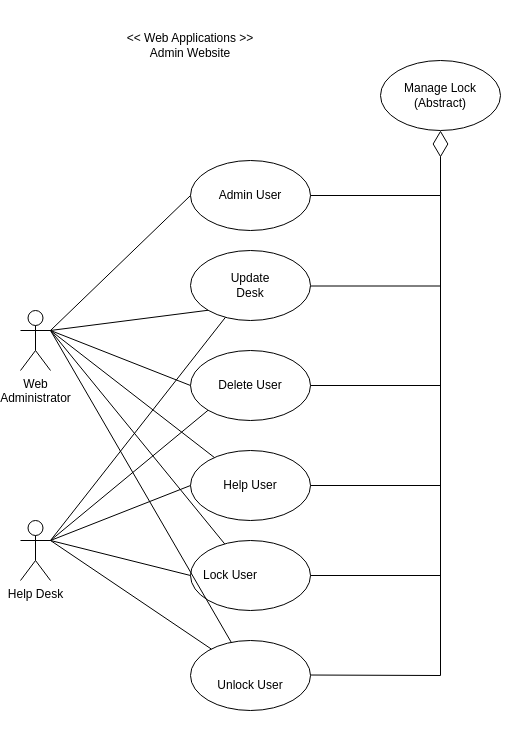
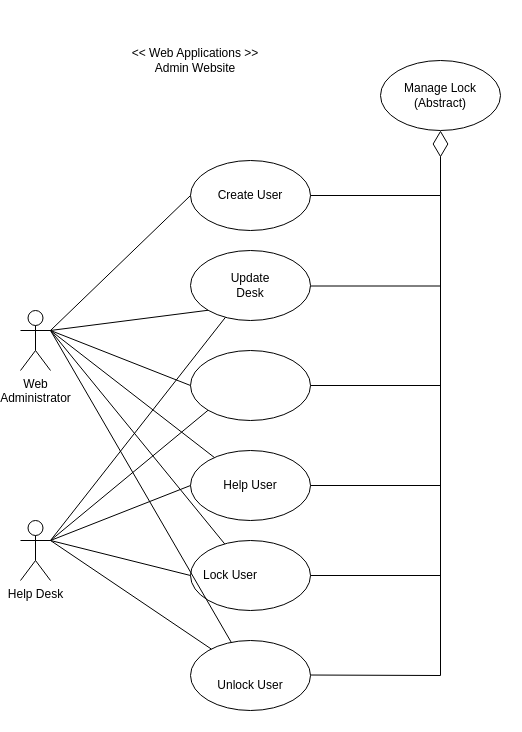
node "<< Web Applications >> Admin Website": moved (191, 46) -> (196, 61)
node "Admin User": label "Admin User" -> "Create User"
node "Delete User": removed
